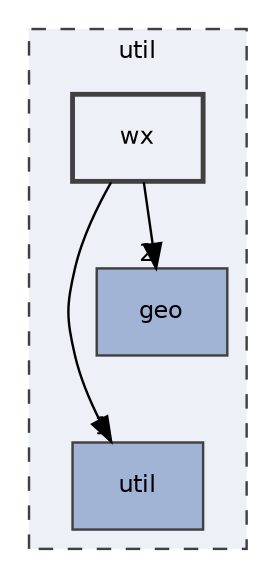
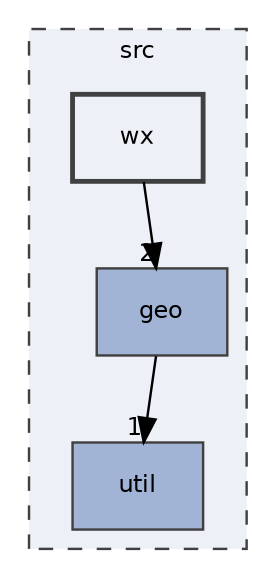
cluster "util": label "util" -> "src"
edge "wx" -> "util": now "geo" -> "util"
